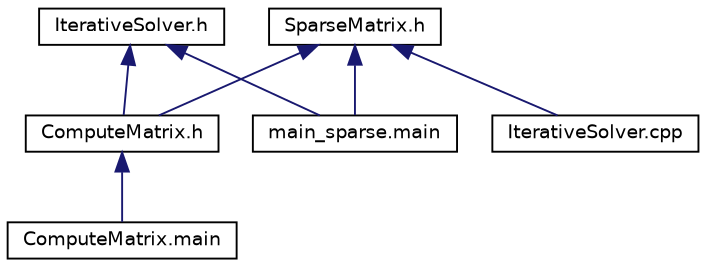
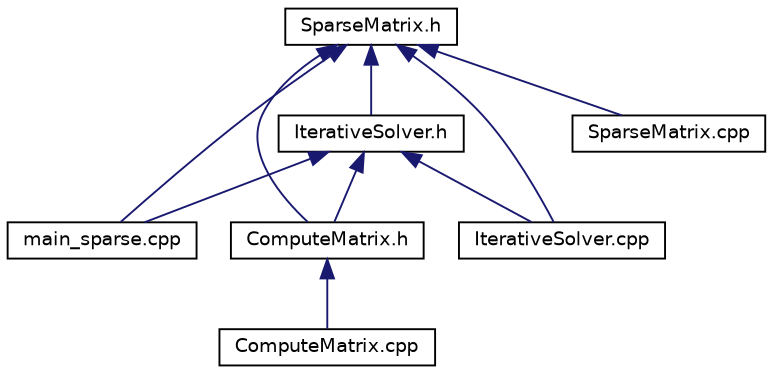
edge "IterativeSolver.h" -> "SparseMatrix.h": added
node "main_sparse.main": label "main_sparse.main" -> "main_sparse.cpp"
node "SparseMatrix.cpp": added
edge "IterativeSolver.cpp" -> "IterativeSolver.h": added
node "ComputeMatrix.main": label "ComputeMatrix.main" -> "ComputeMatrix.cpp"
